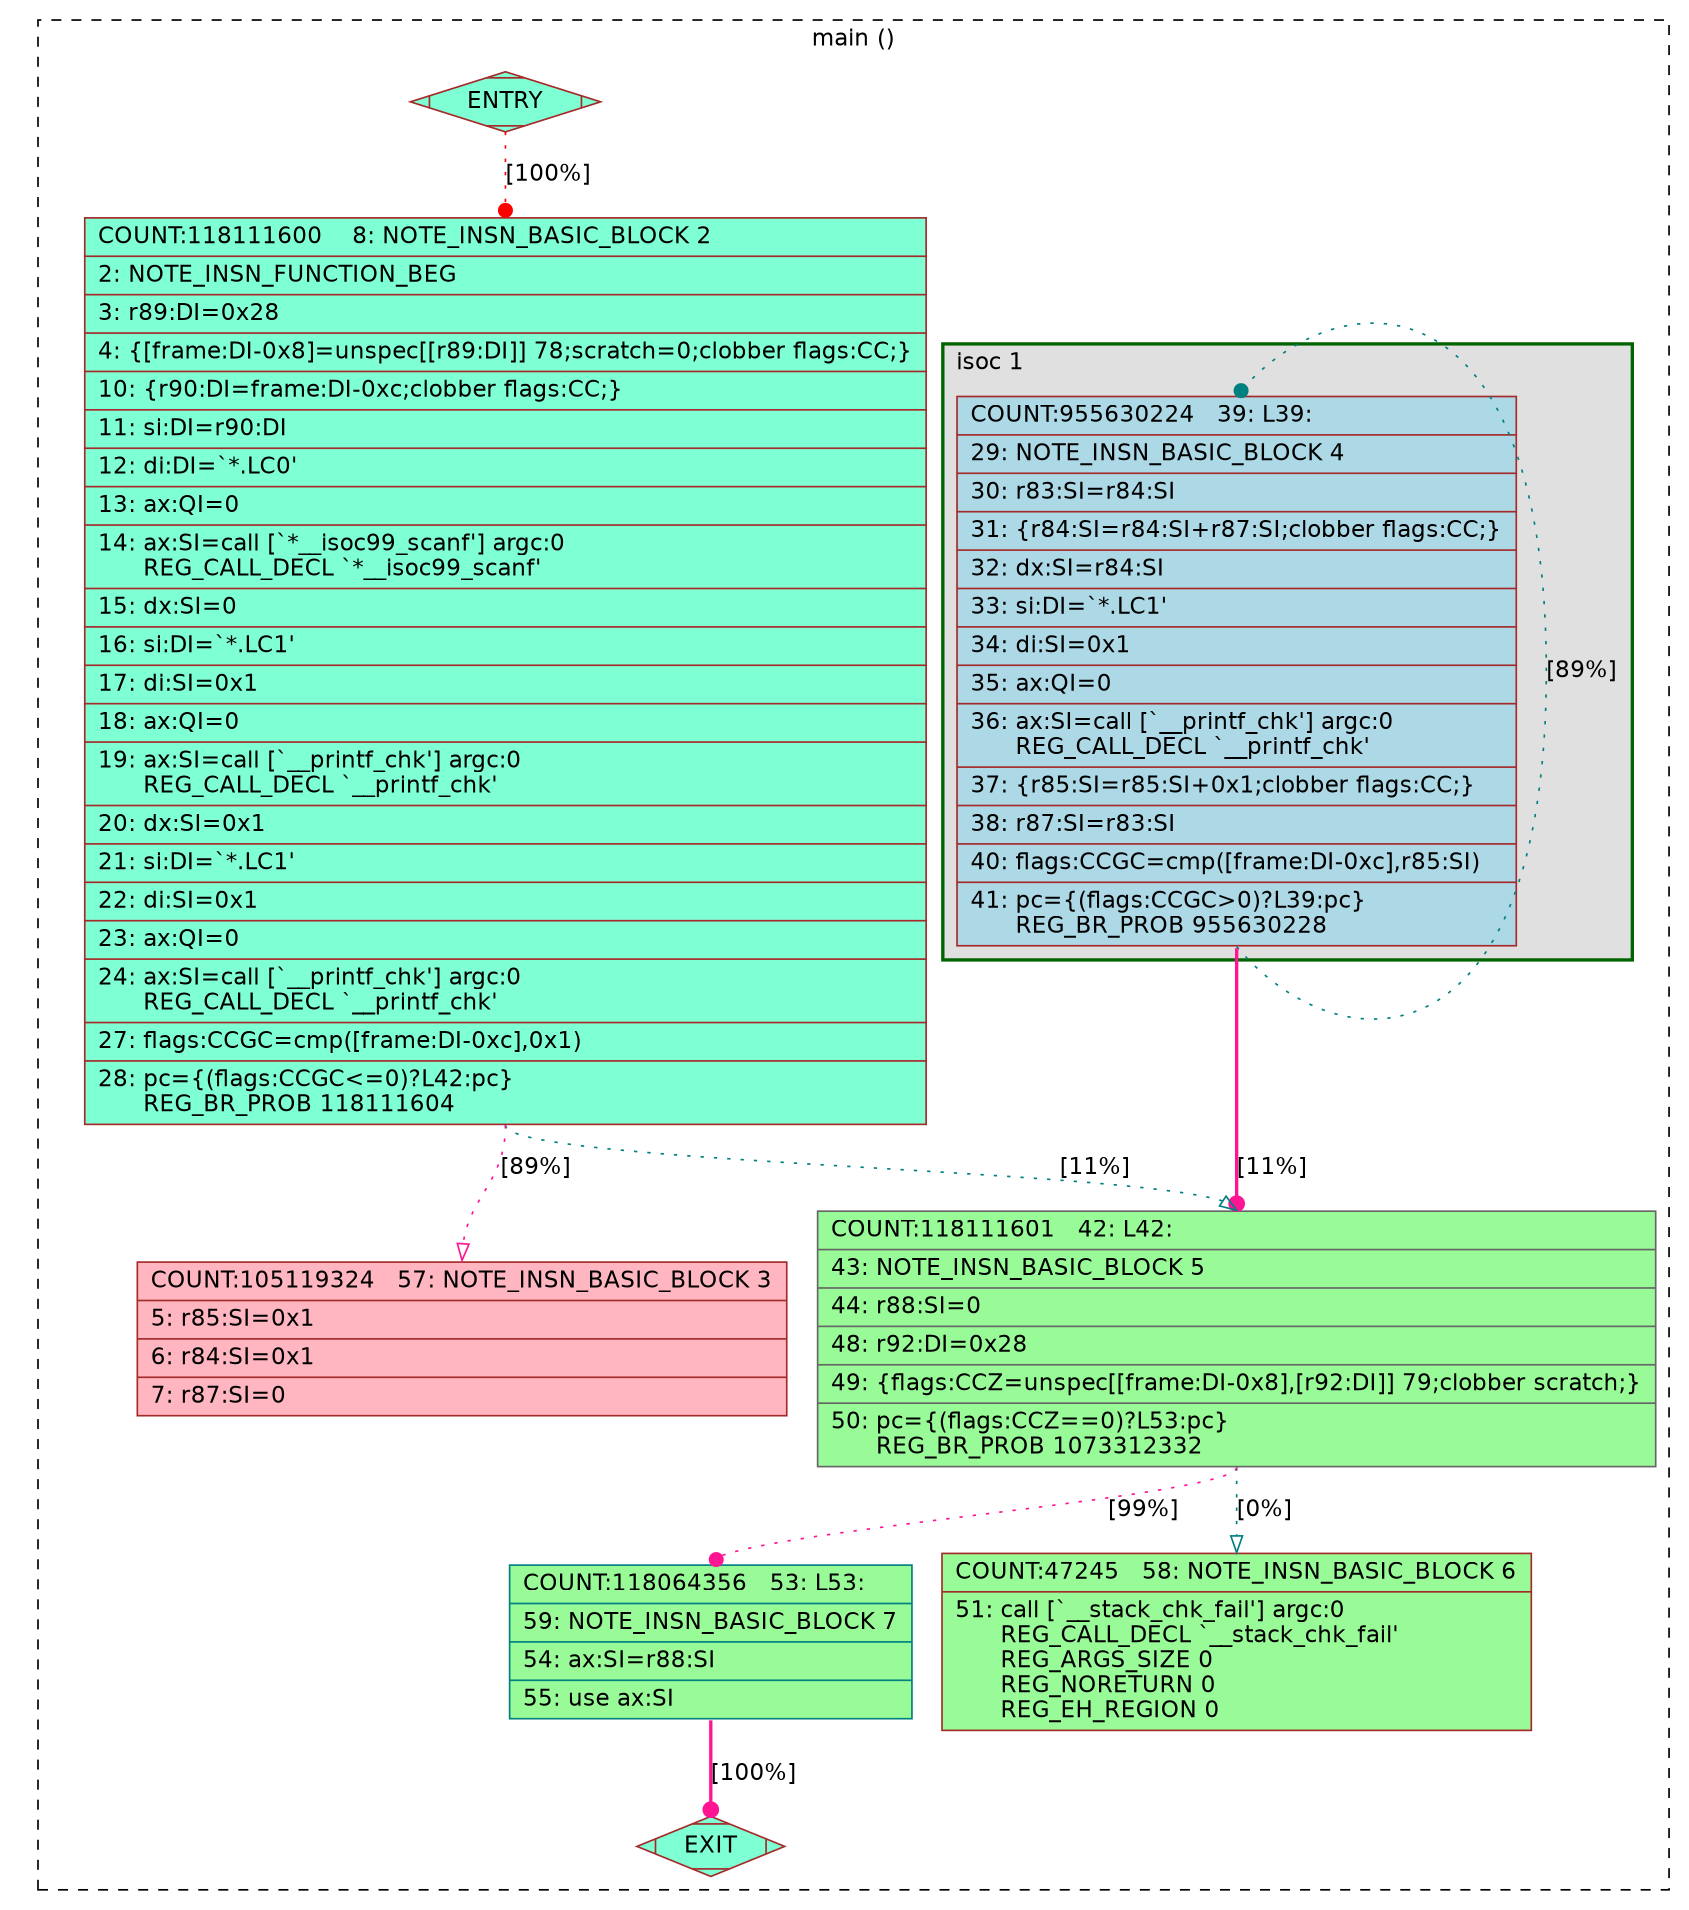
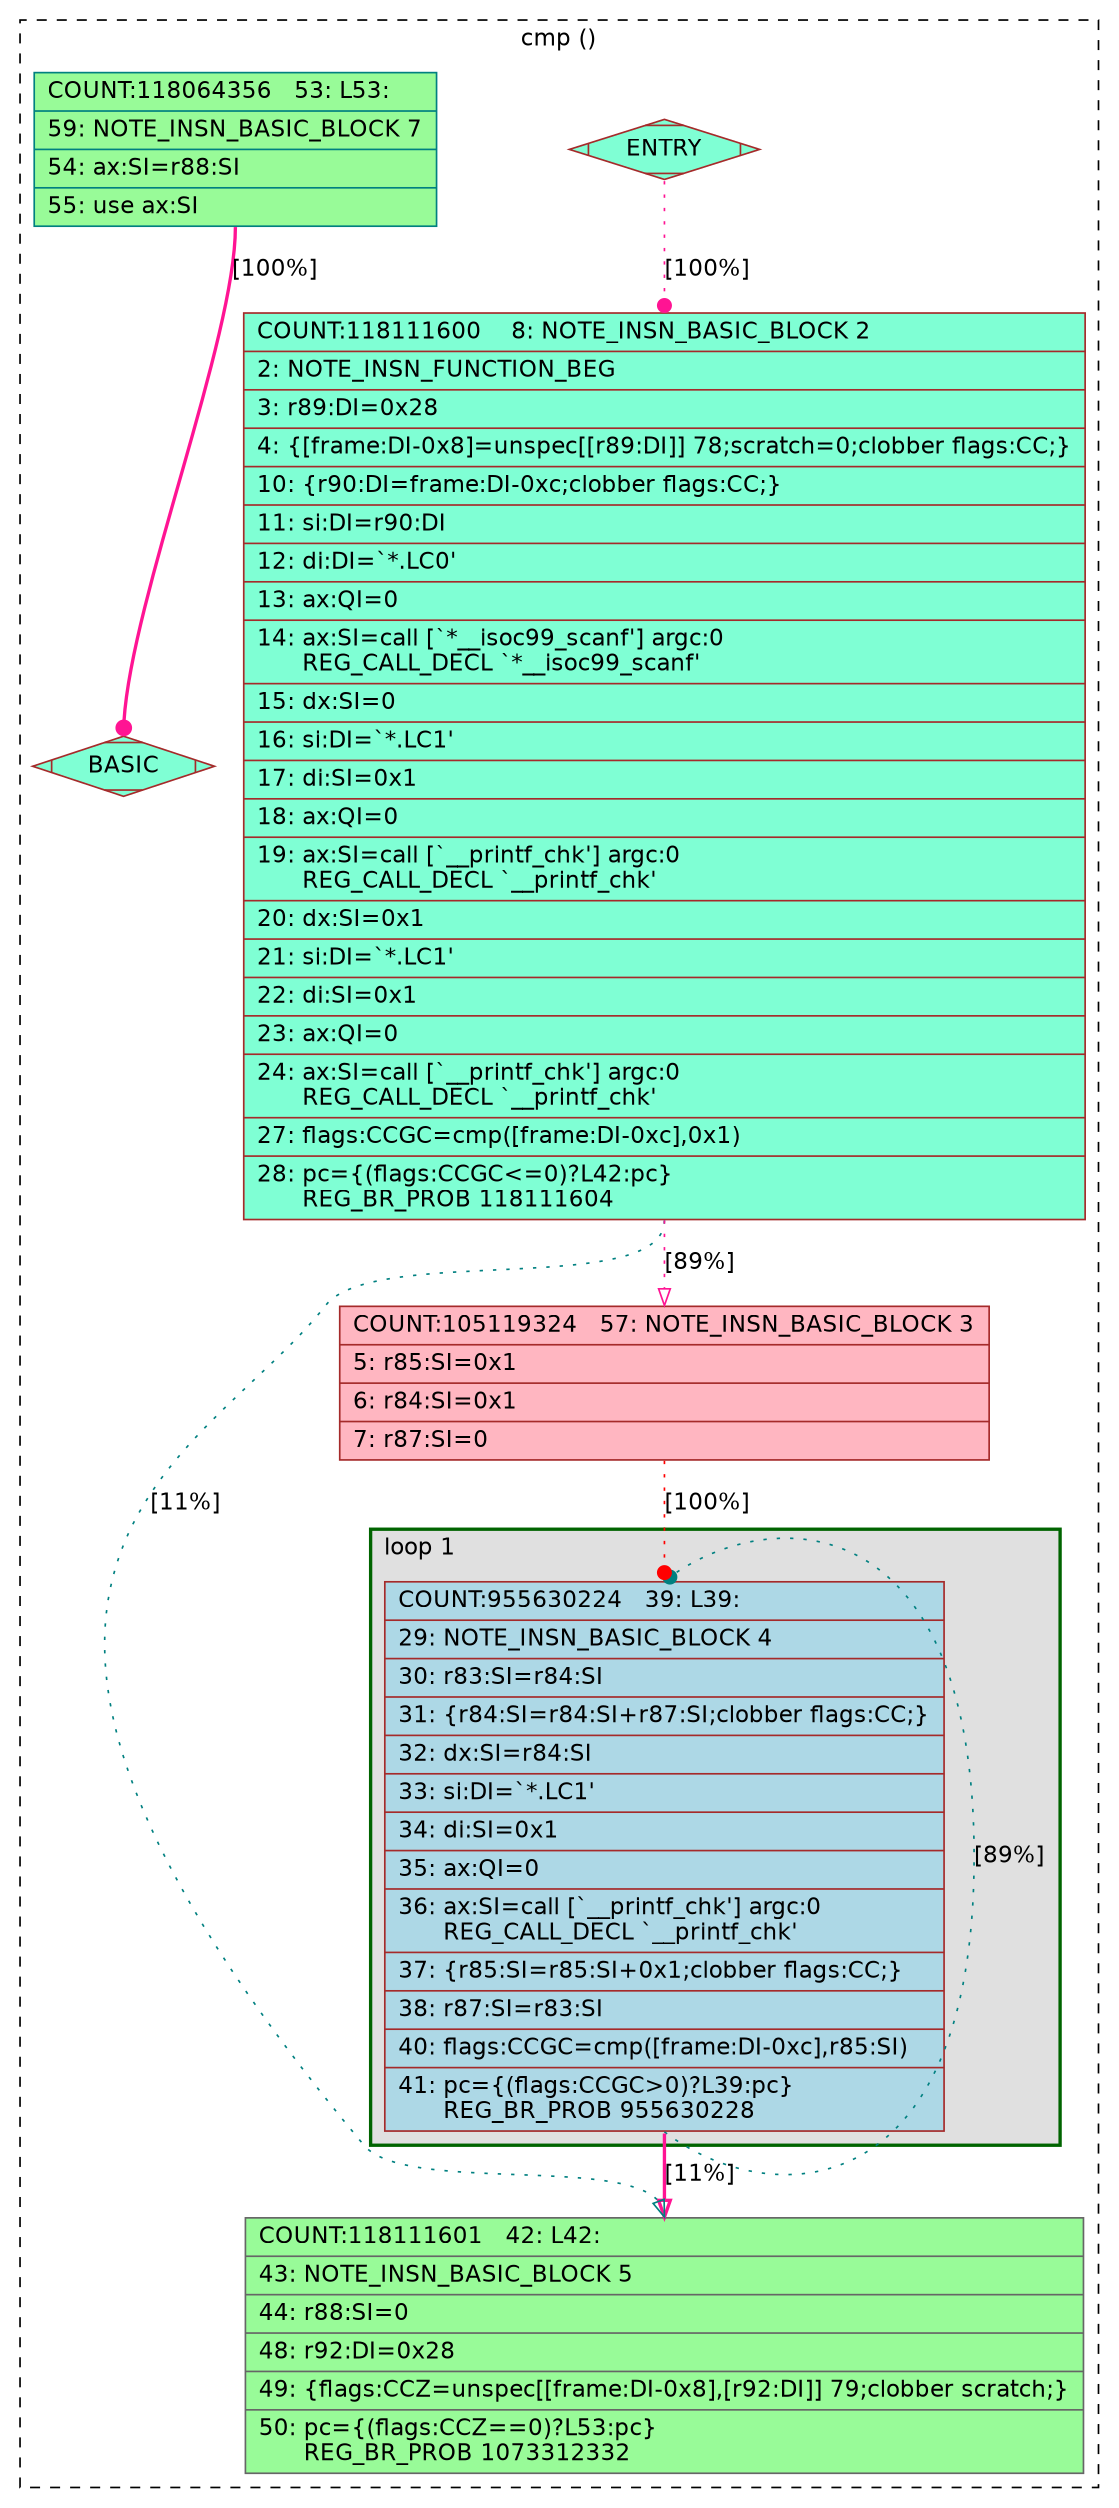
cluster "main ()": label "main ()" -> "cmp ()"
edge "ENTRY" -> "COUNT:118111600    8: NOTE_INSN_BASIC_BLOCK 2": color red -> deeppink
cluster "isoc 1": label "isoc 1" -> "loop 1"
edge "COUNT:955630224   39: L39:" -> "COUNT:118111601   42: L42:": arrowhead dot -> onormal
edge "COUNT:105119324   57: NOTE_INSN_BASIC_BLOCK 3" -> "COUNT:955630224   39: L39:": added, label "[100%]"
edge "COUNT:118111601   42: L42:" -> "COUNT:118064356   53: L53:": removed, label "[99%]"
node "COUNT:47245   58: NOTE_INSN_BASIC_BLOCK 6": removed
node "EXIT": label "EXIT" -> "BASIC"
